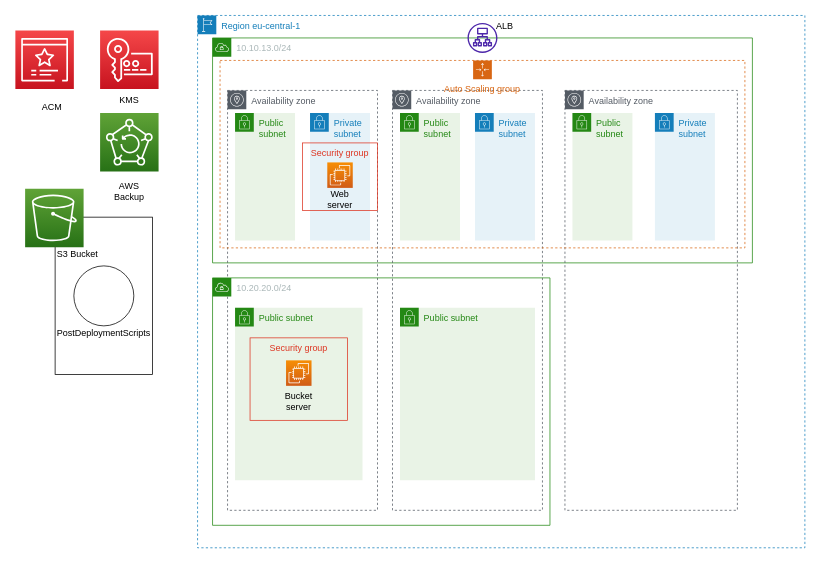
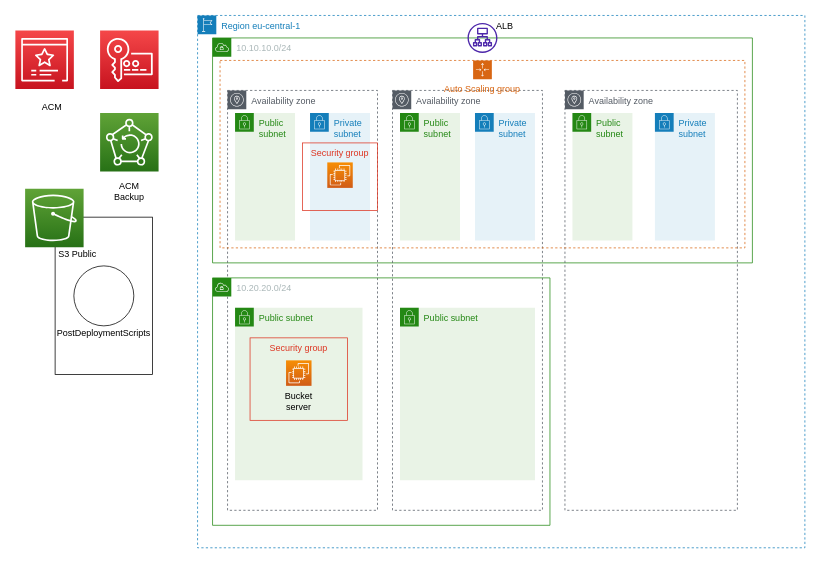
node "10.10.13.0/24": label "10.10.13.0/24" -> "10.10.10.0/24"
node "KMS": removed
node "AWS Backup": label "AWS Backup" -> "ACM Backup"
node "Web server": removed
node "S3 Bucket": label "S3 Bucket" -> "S3 Public"
